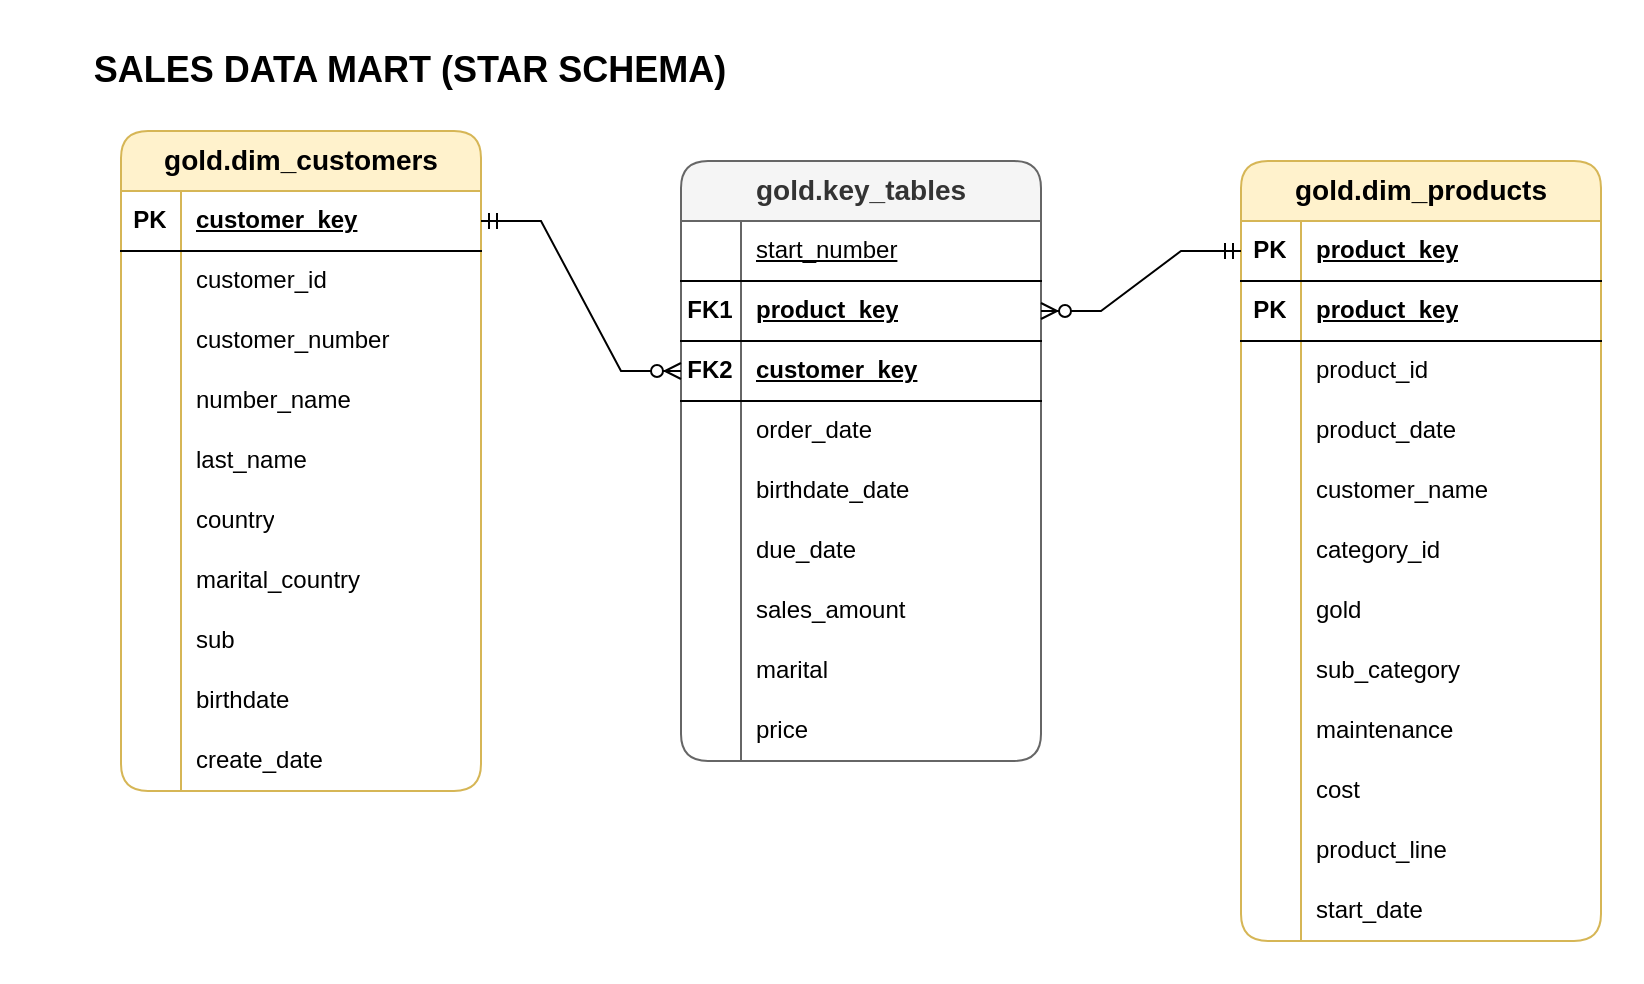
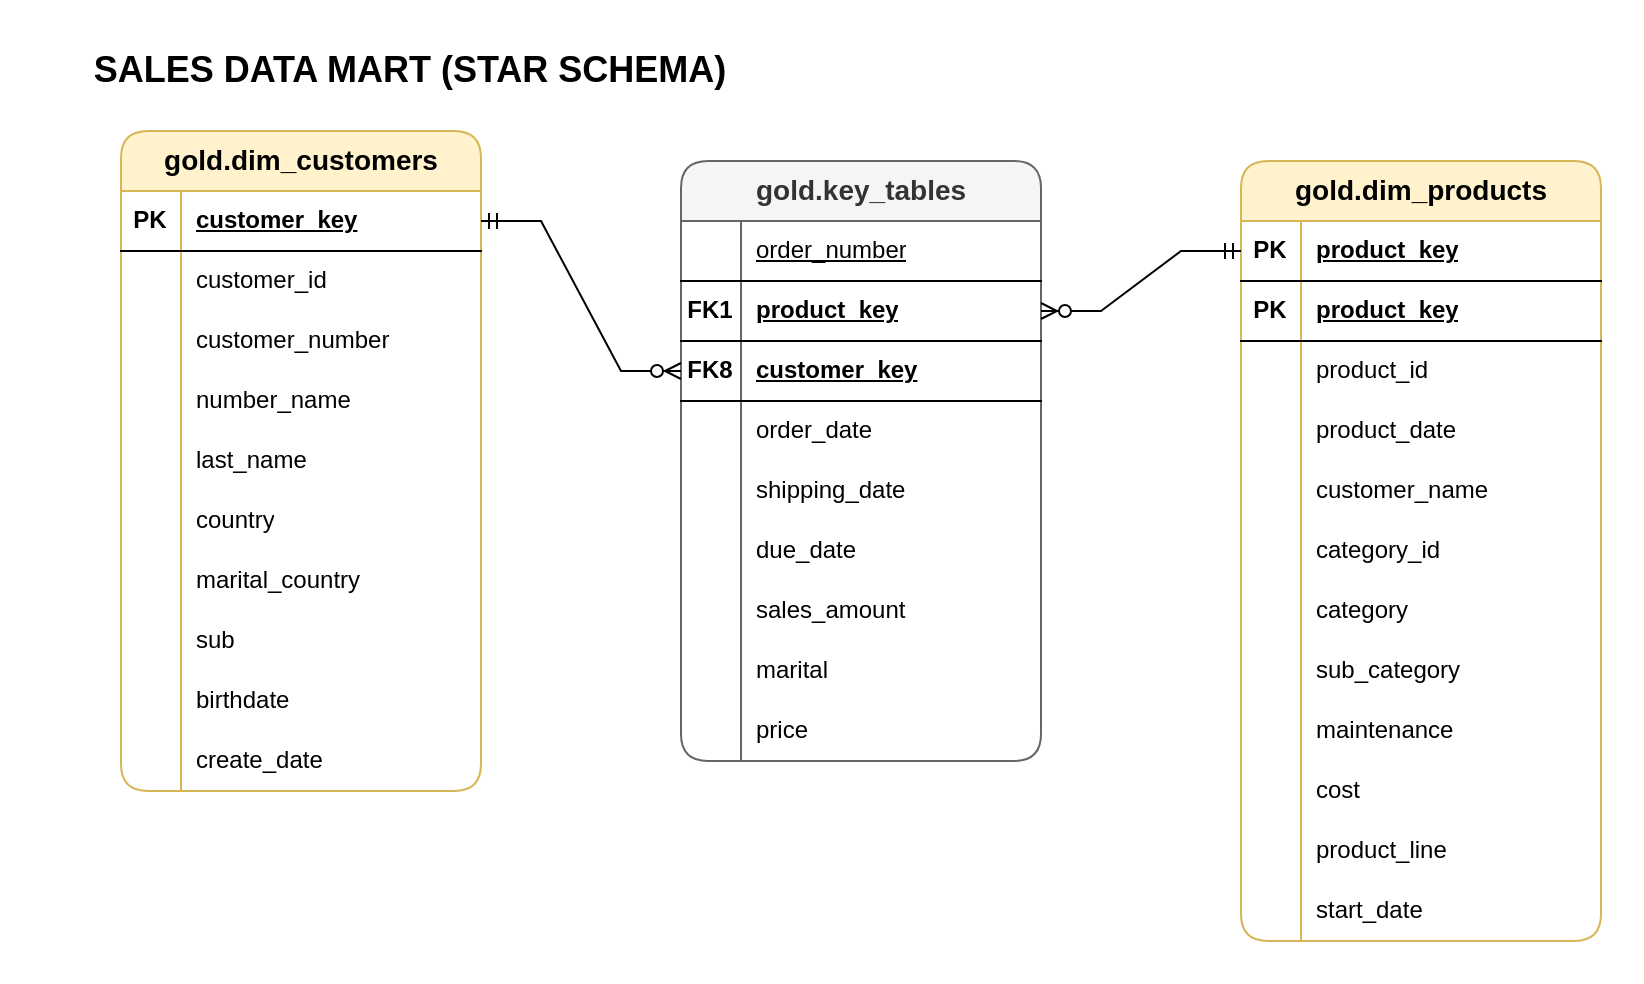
node "start_number": label "start_number" -> "order_number"
node "FK2": label "FK2" -> "FK8"
node "birthdate_date": label "birthdate_date" -> "shipping_date"
node "gold": label "gold" -> "category"
